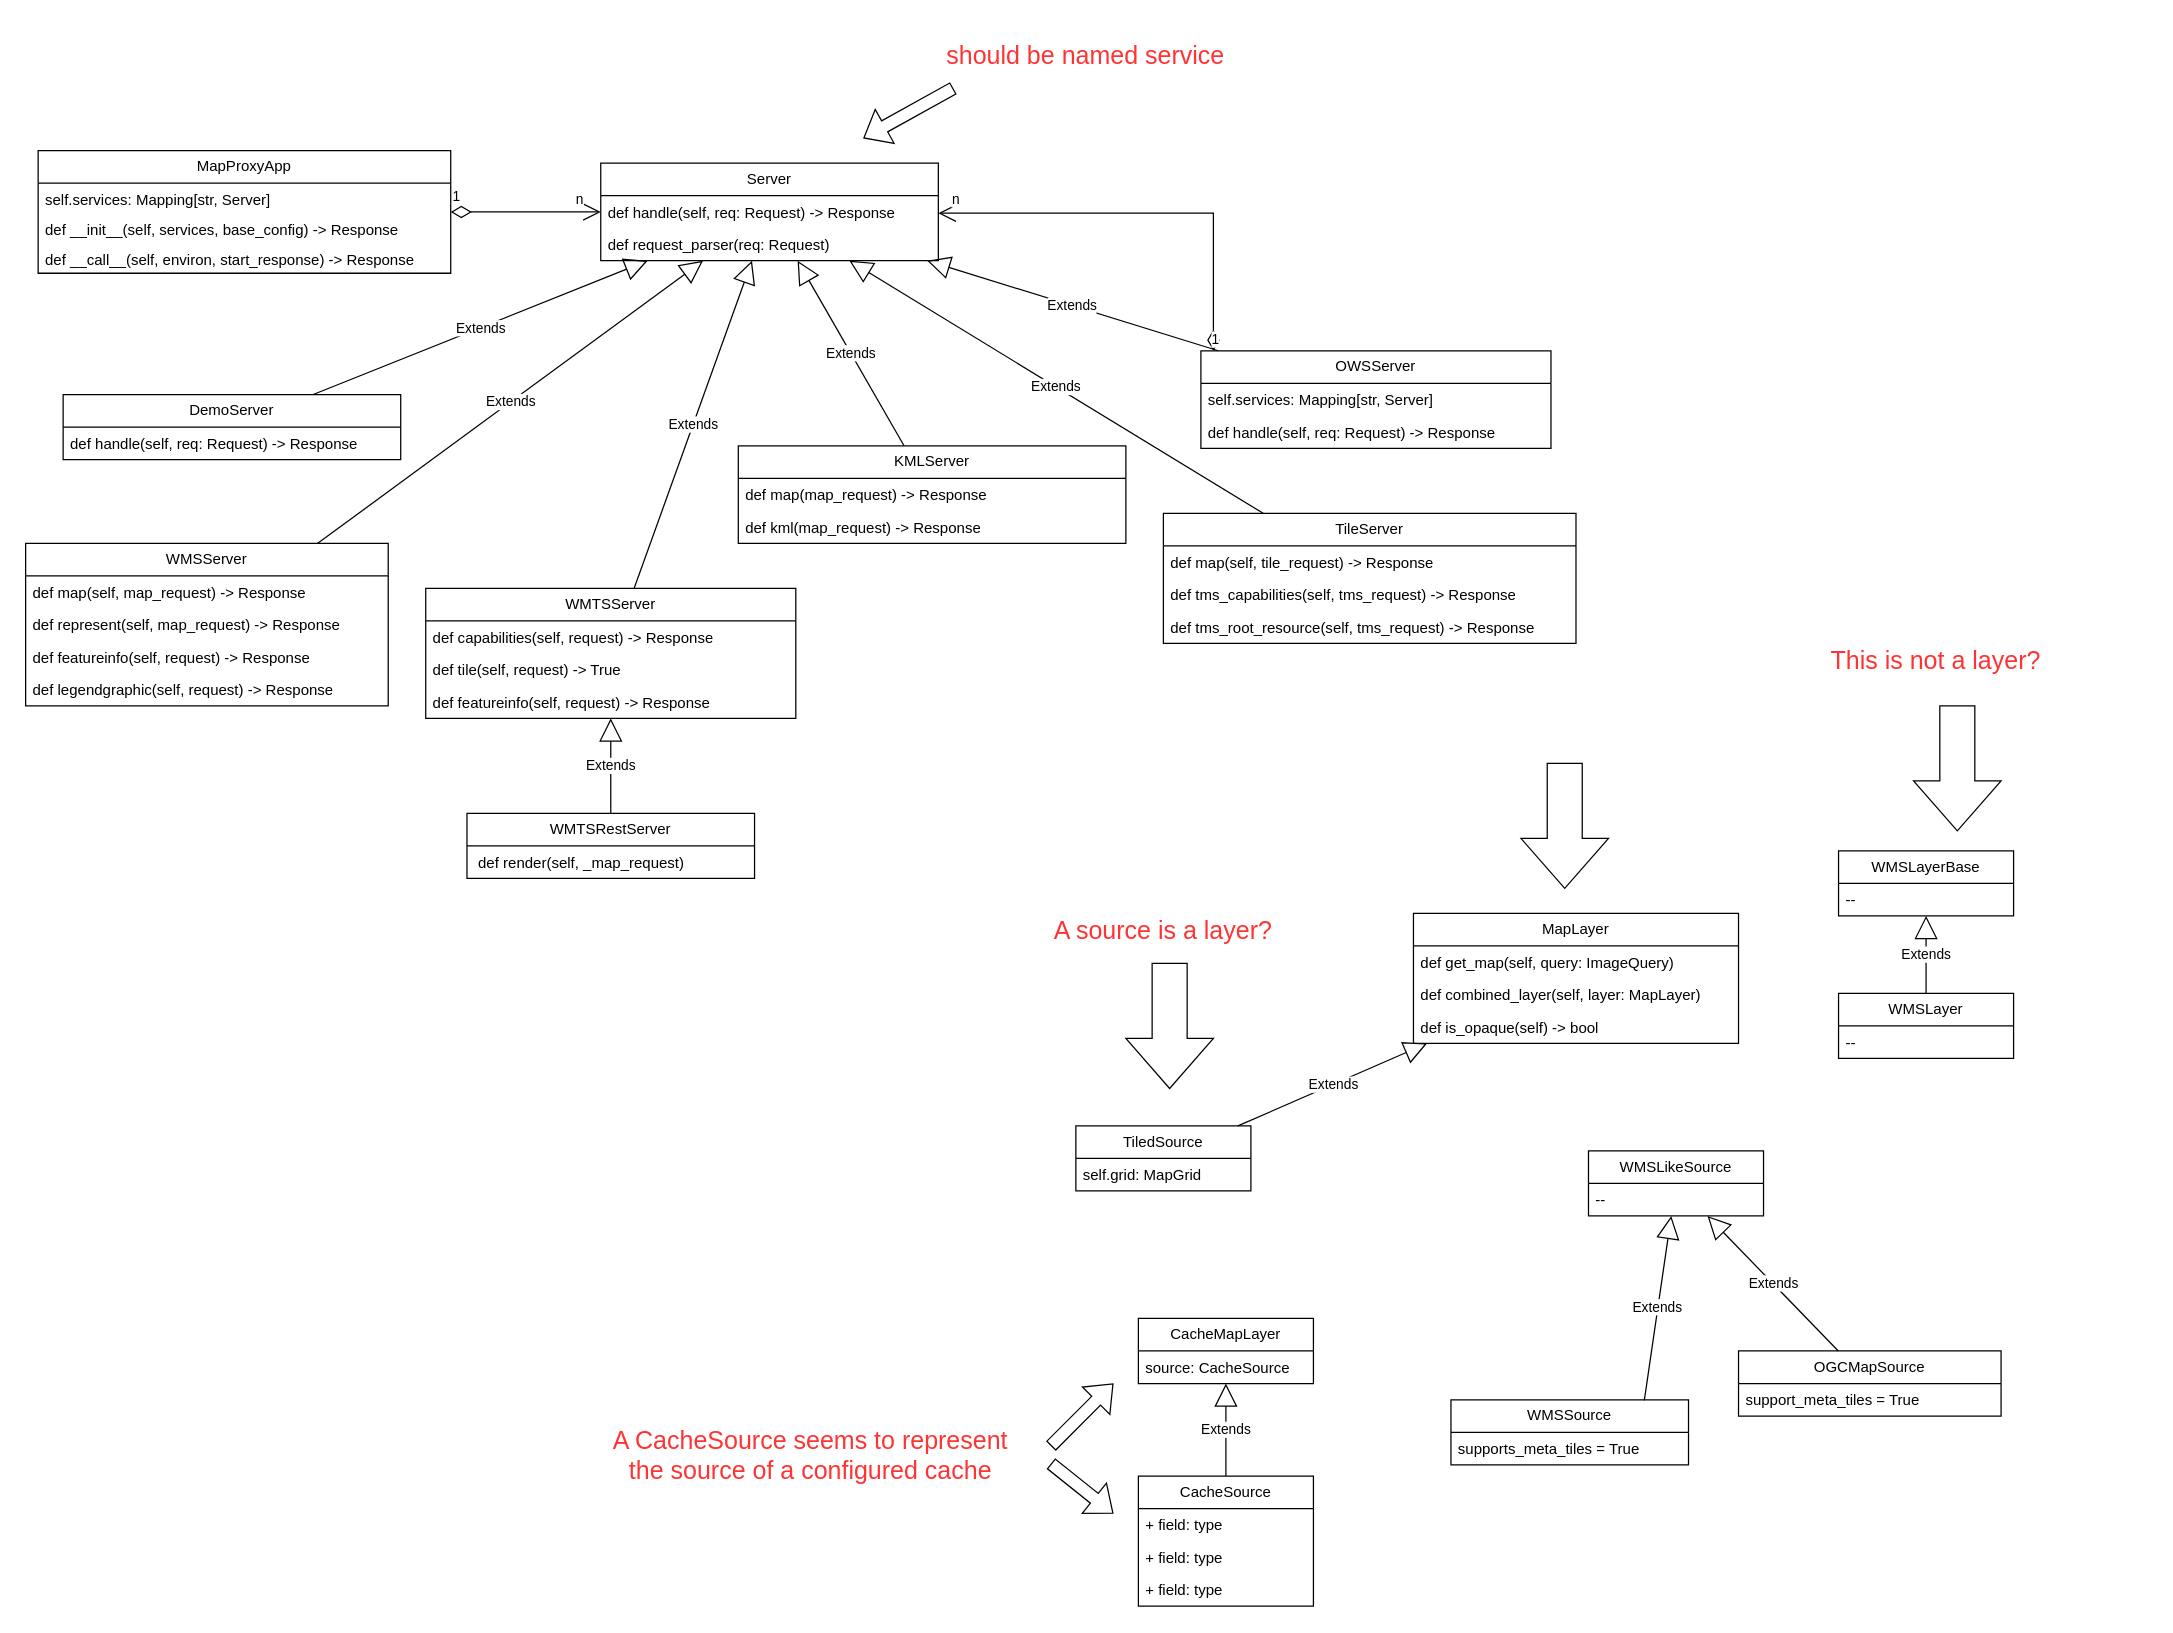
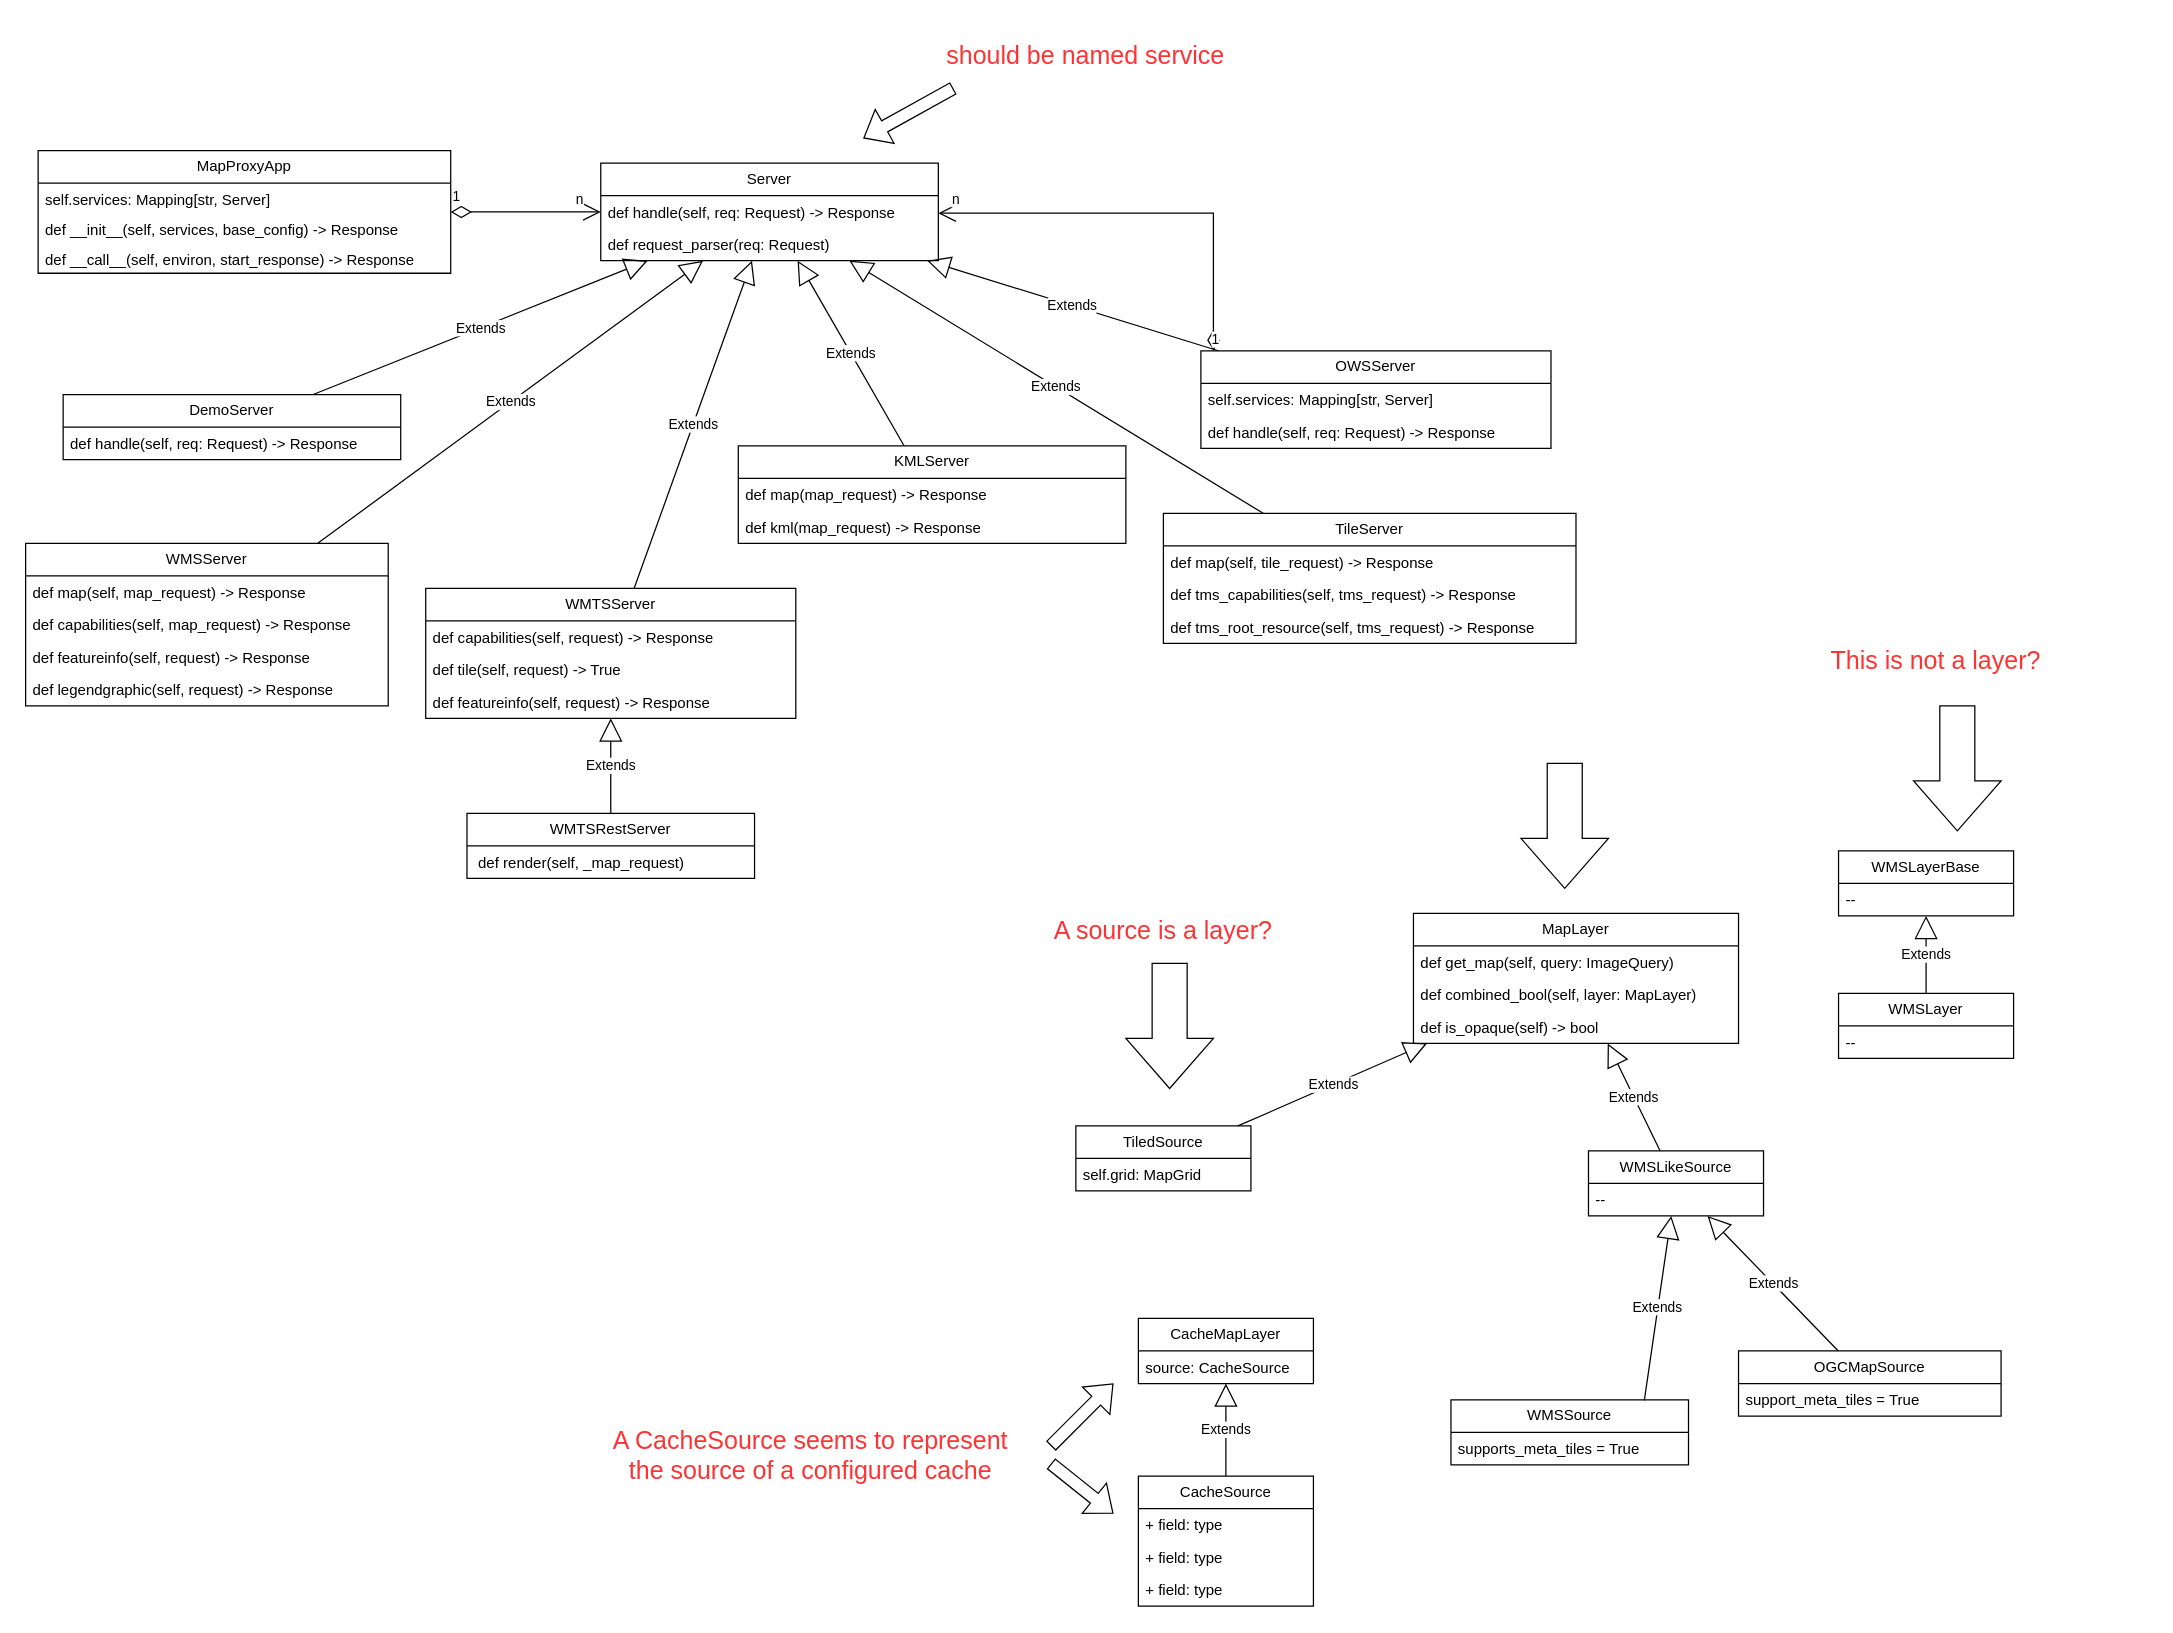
node "def represent(self, map_request) -> Response": label "def represent(self, map_request) -> Response" -> "def capabilities(self, map_request) -> Response"
node "def combined_layer(self, layer: MapLayer)": label "def combined_layer(self, layer: MapLayer)" -> "def combined_bool(self, layer: MapLayer)"
edge "WMSLikeSource" -> "MapLayer": added, label "Extends"
